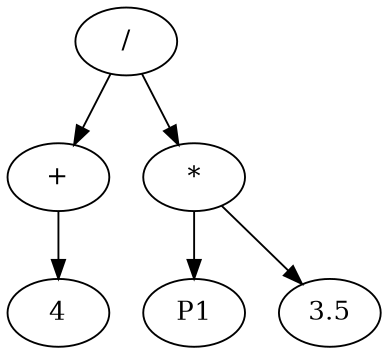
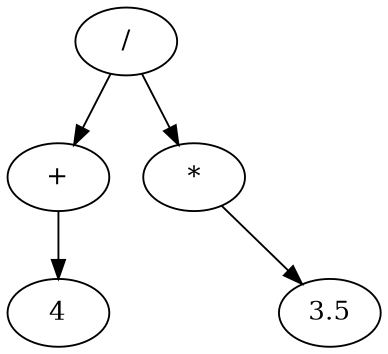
node "P1": removed
